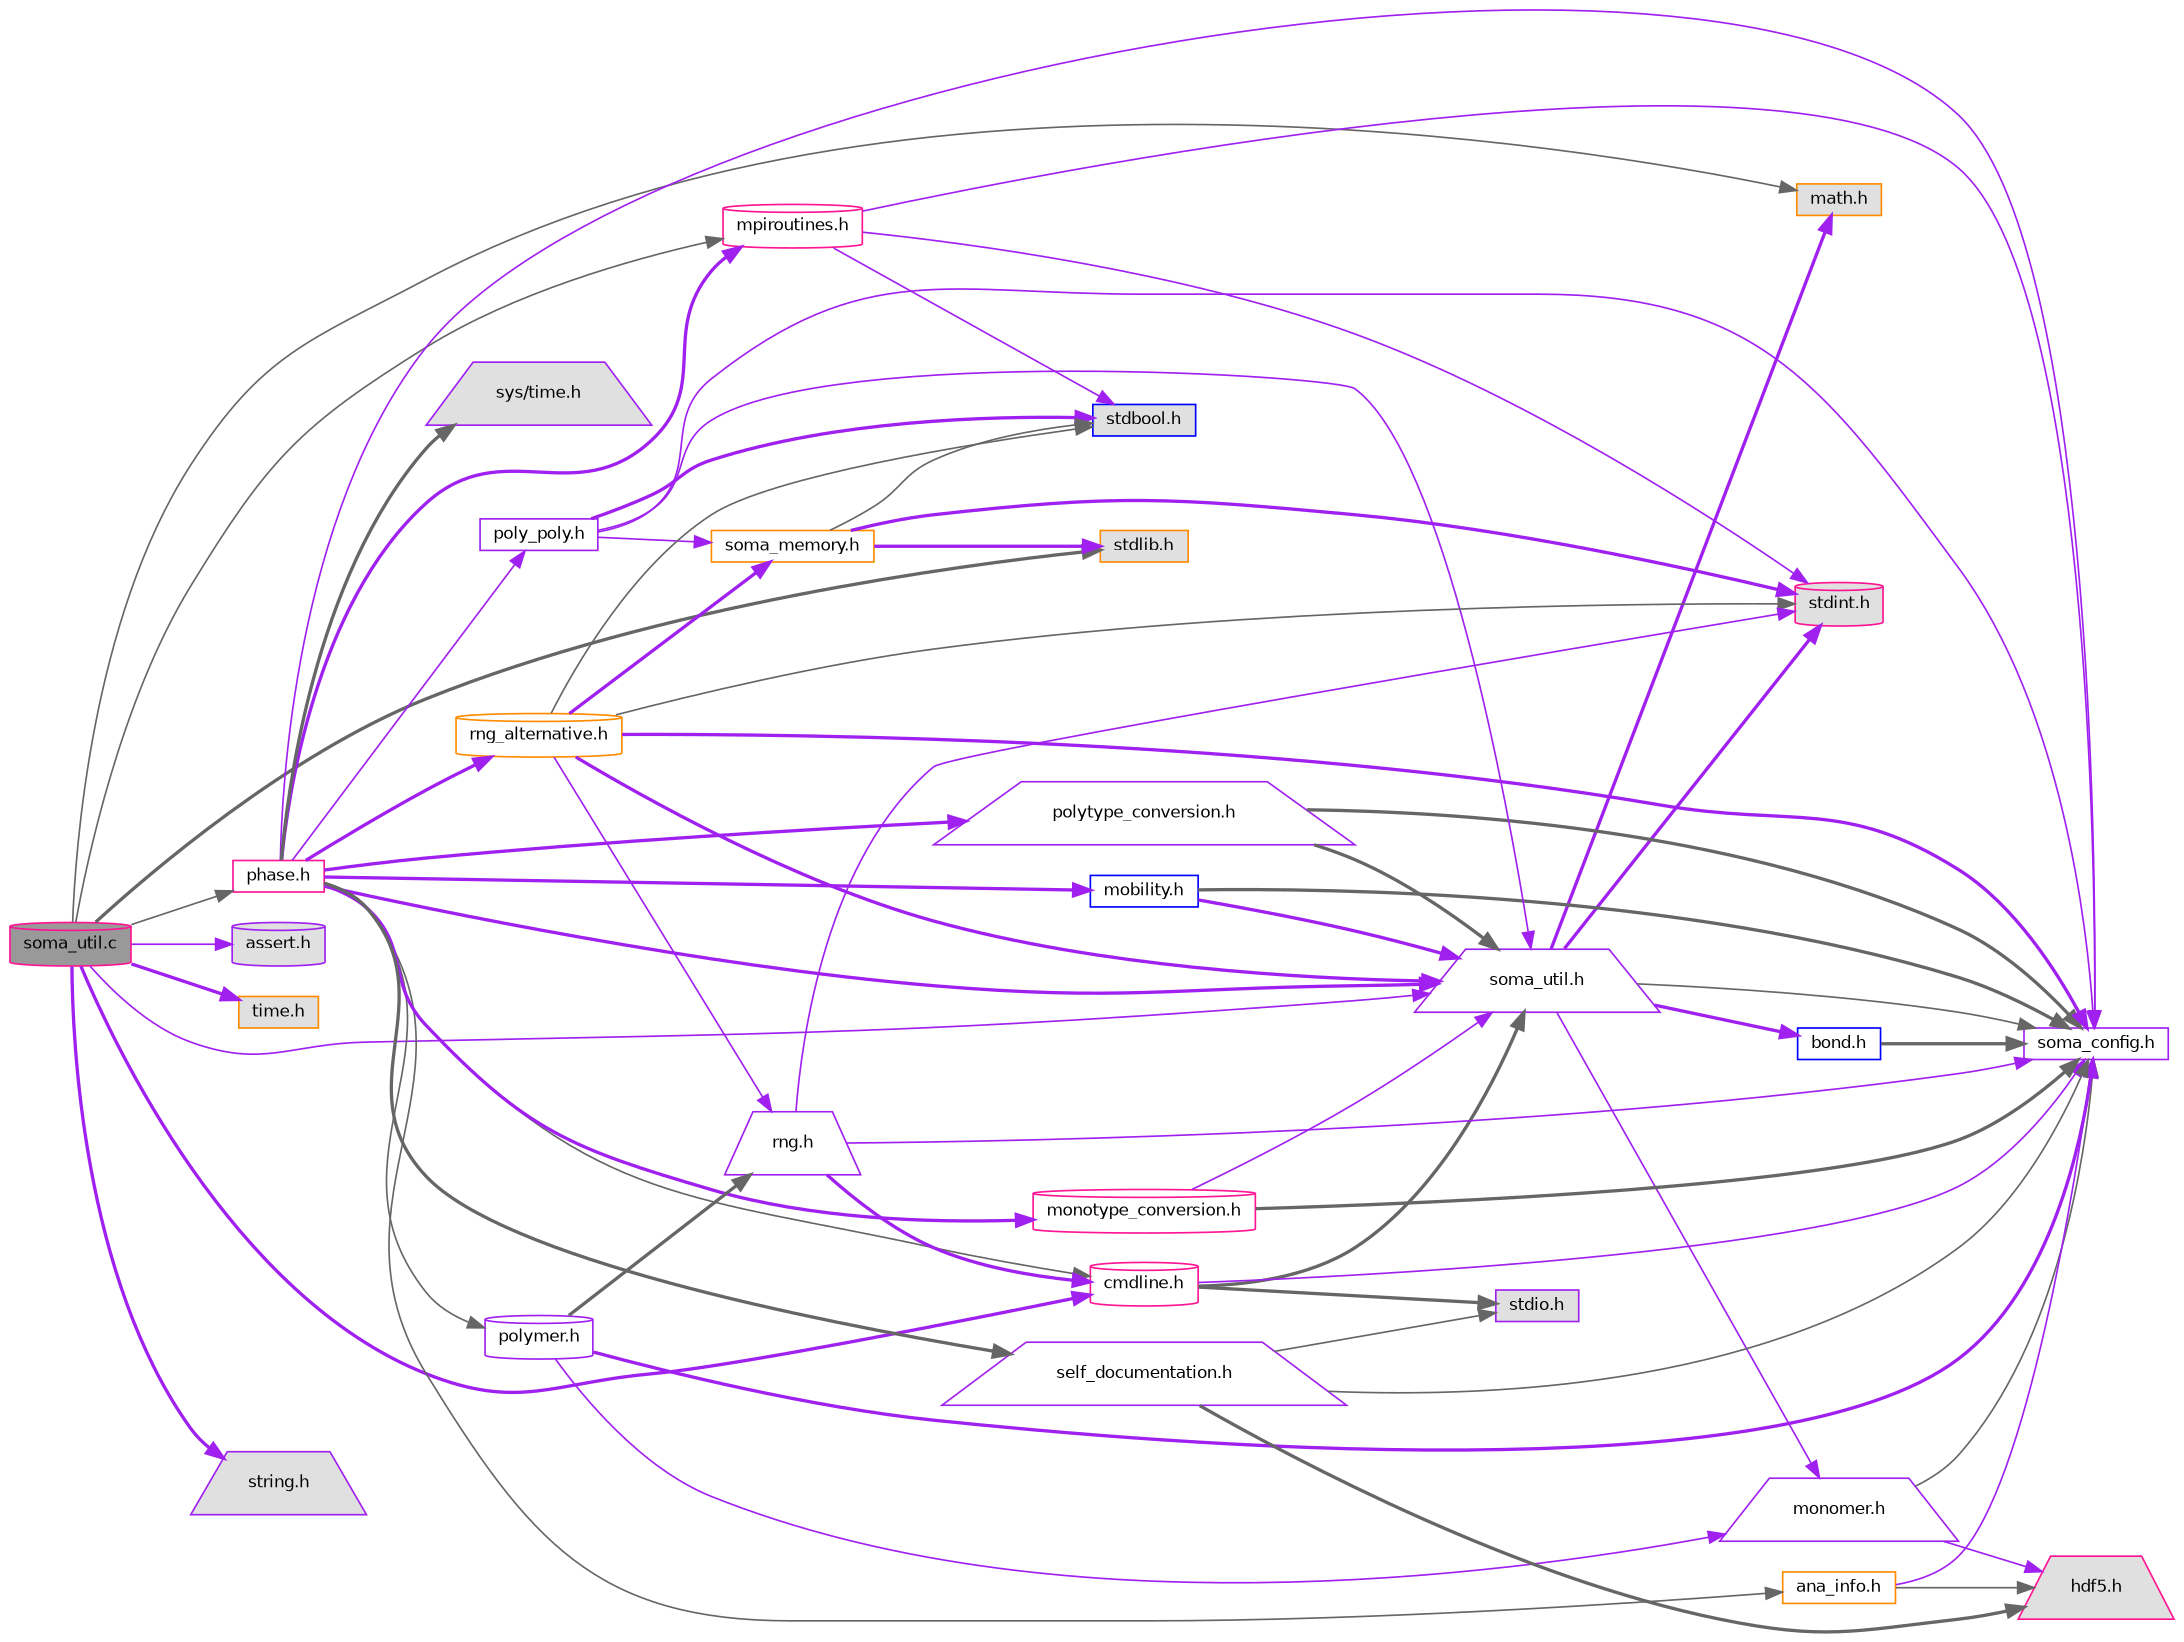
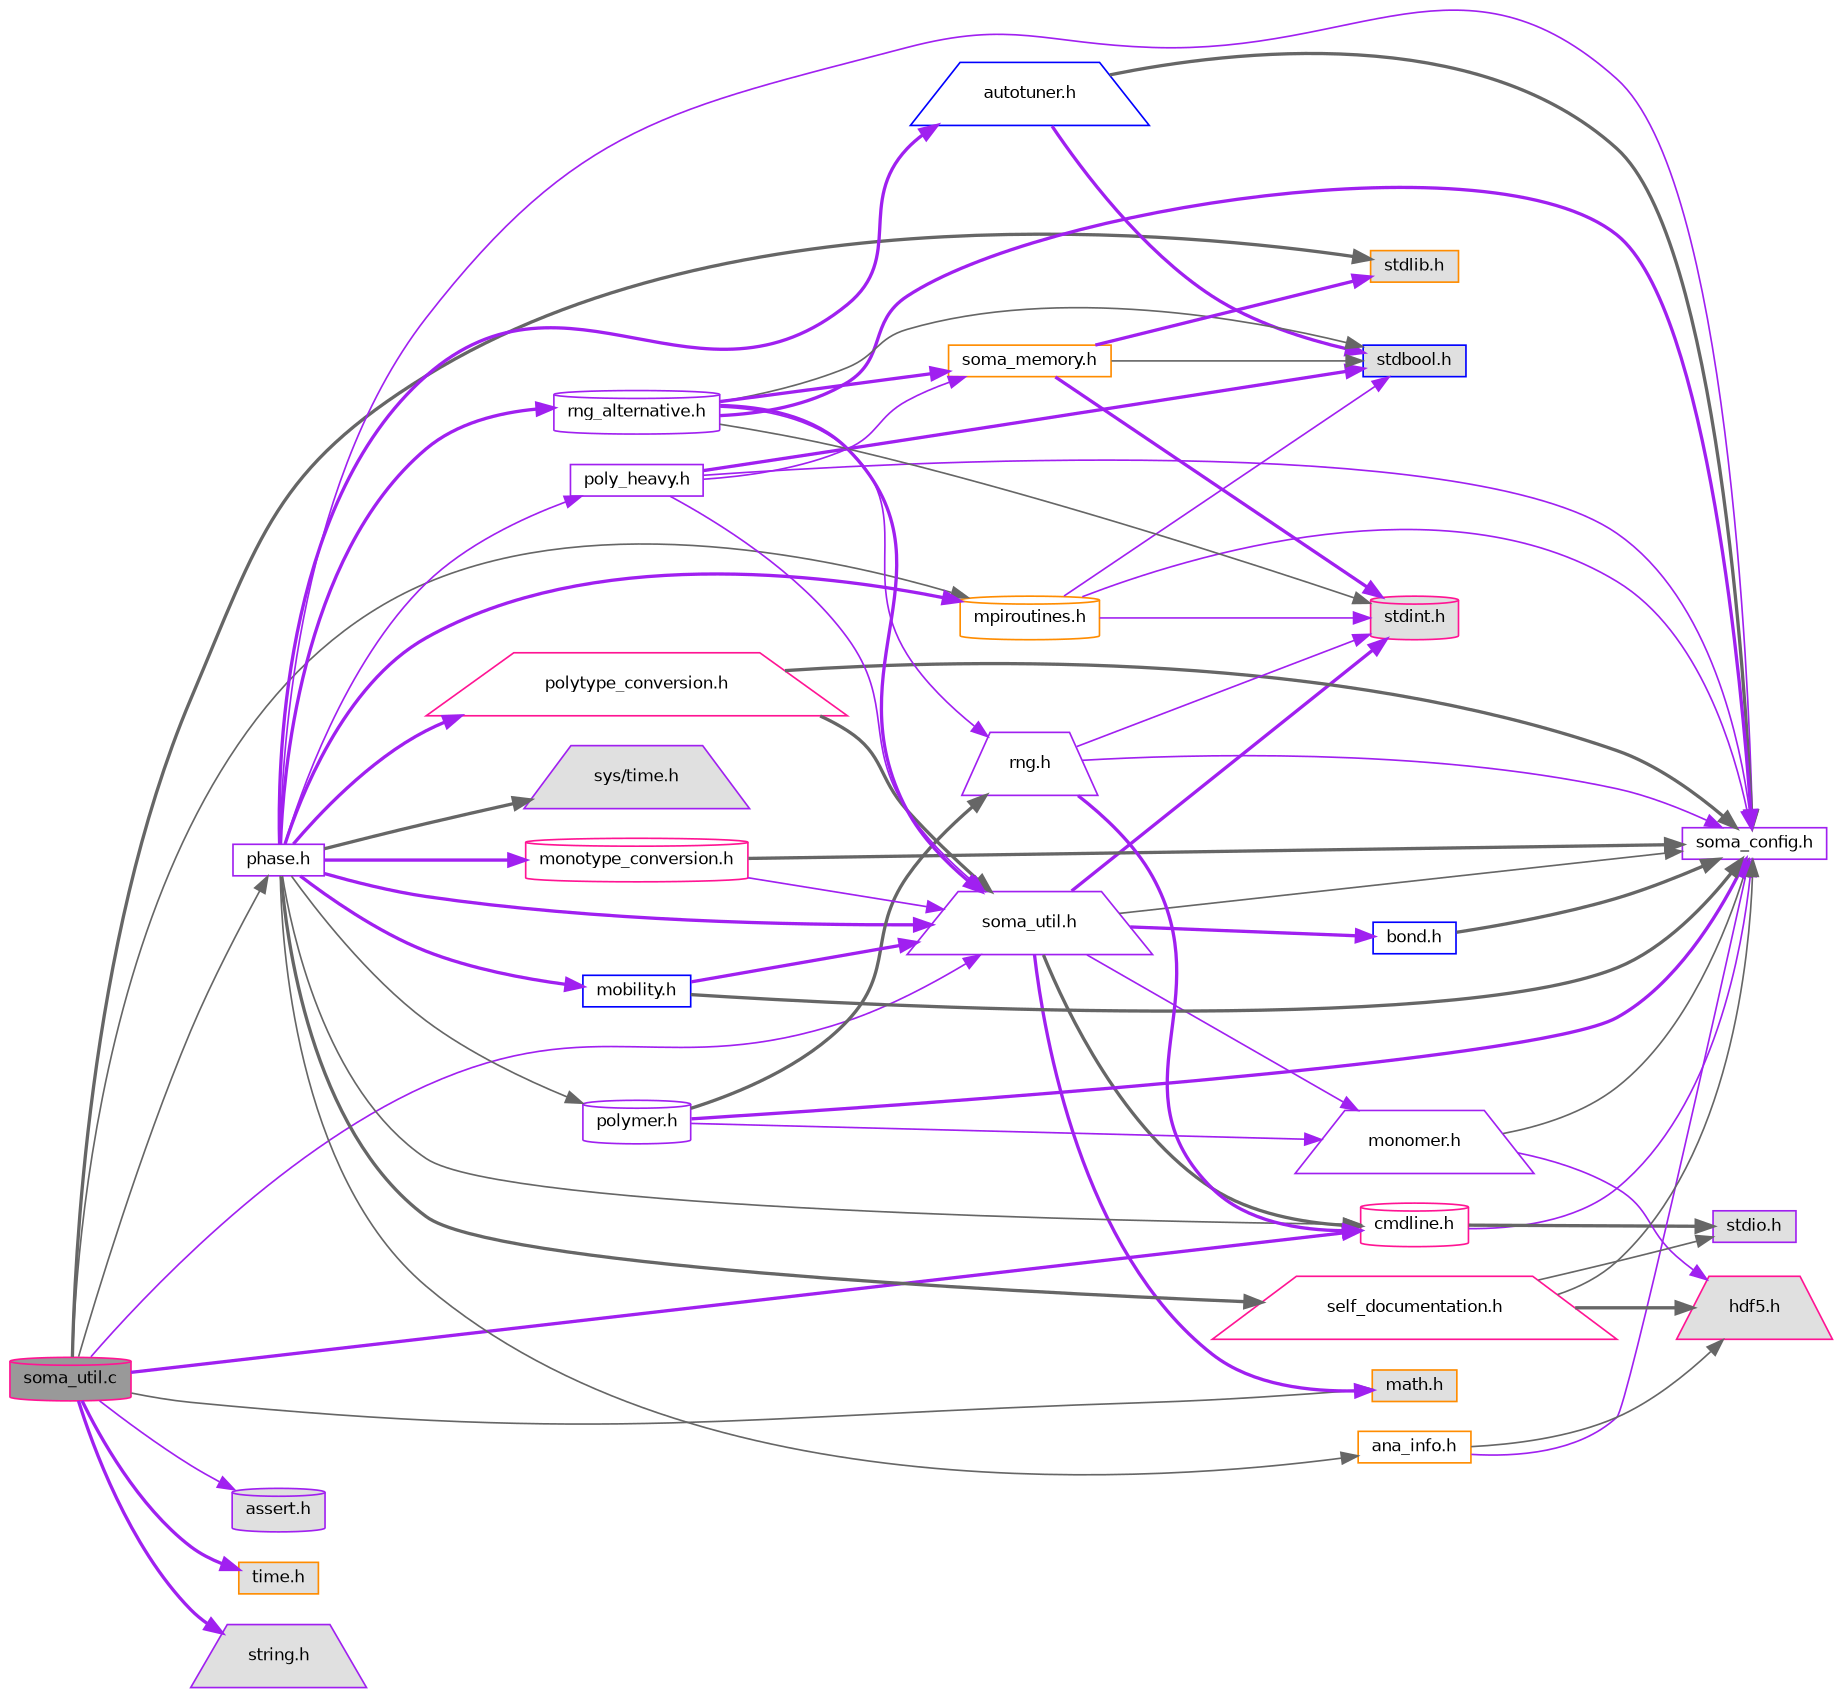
node "autotuner.h": added
node "mpiroutines.h": color deeppink -> darkorange
node "poly_poly.h": label "poly_poly.h" -> "poly_heavy.h"
node "rng_alternative.h": color darkorange -> purple
node "polytype_conversion.h": color purple -> deeppink
node "phase.h": color deeppink -> purple
edge "cmdline.h" -> "soma_util.h": reversed
node "self_documentation.h": color purple -> deeppink
